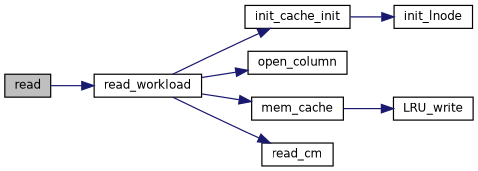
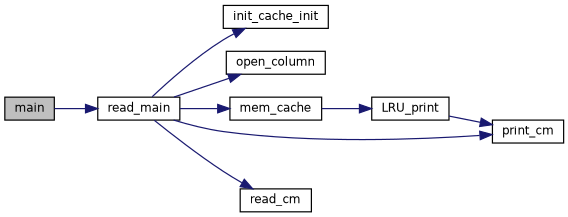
node "init_lnode": removed
node "read": label "read" -> "main"
node "read_workload": label "read_workload" -> "read_main"
node "LRU_write": label "LRU_write" -> "LRU_print"
node "print_cm": added
